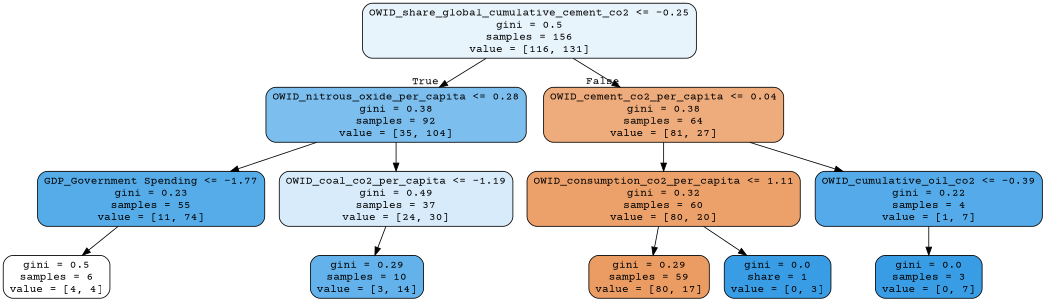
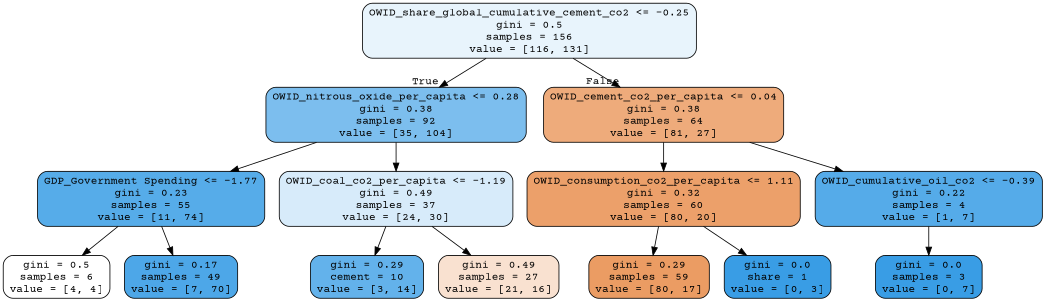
node "gini = 0.17 samples = 49 value = [7, 70]": added
node "gini = 0.29 samples = 10 value = [3, 14]": label "gini = 0.29 samples = 10 value = [3, 14]" -> "gini = 0.29 cement = 10 value = [3, 14]"
node "gini = 0.49 samples = 27 value = [21, 16]": added
